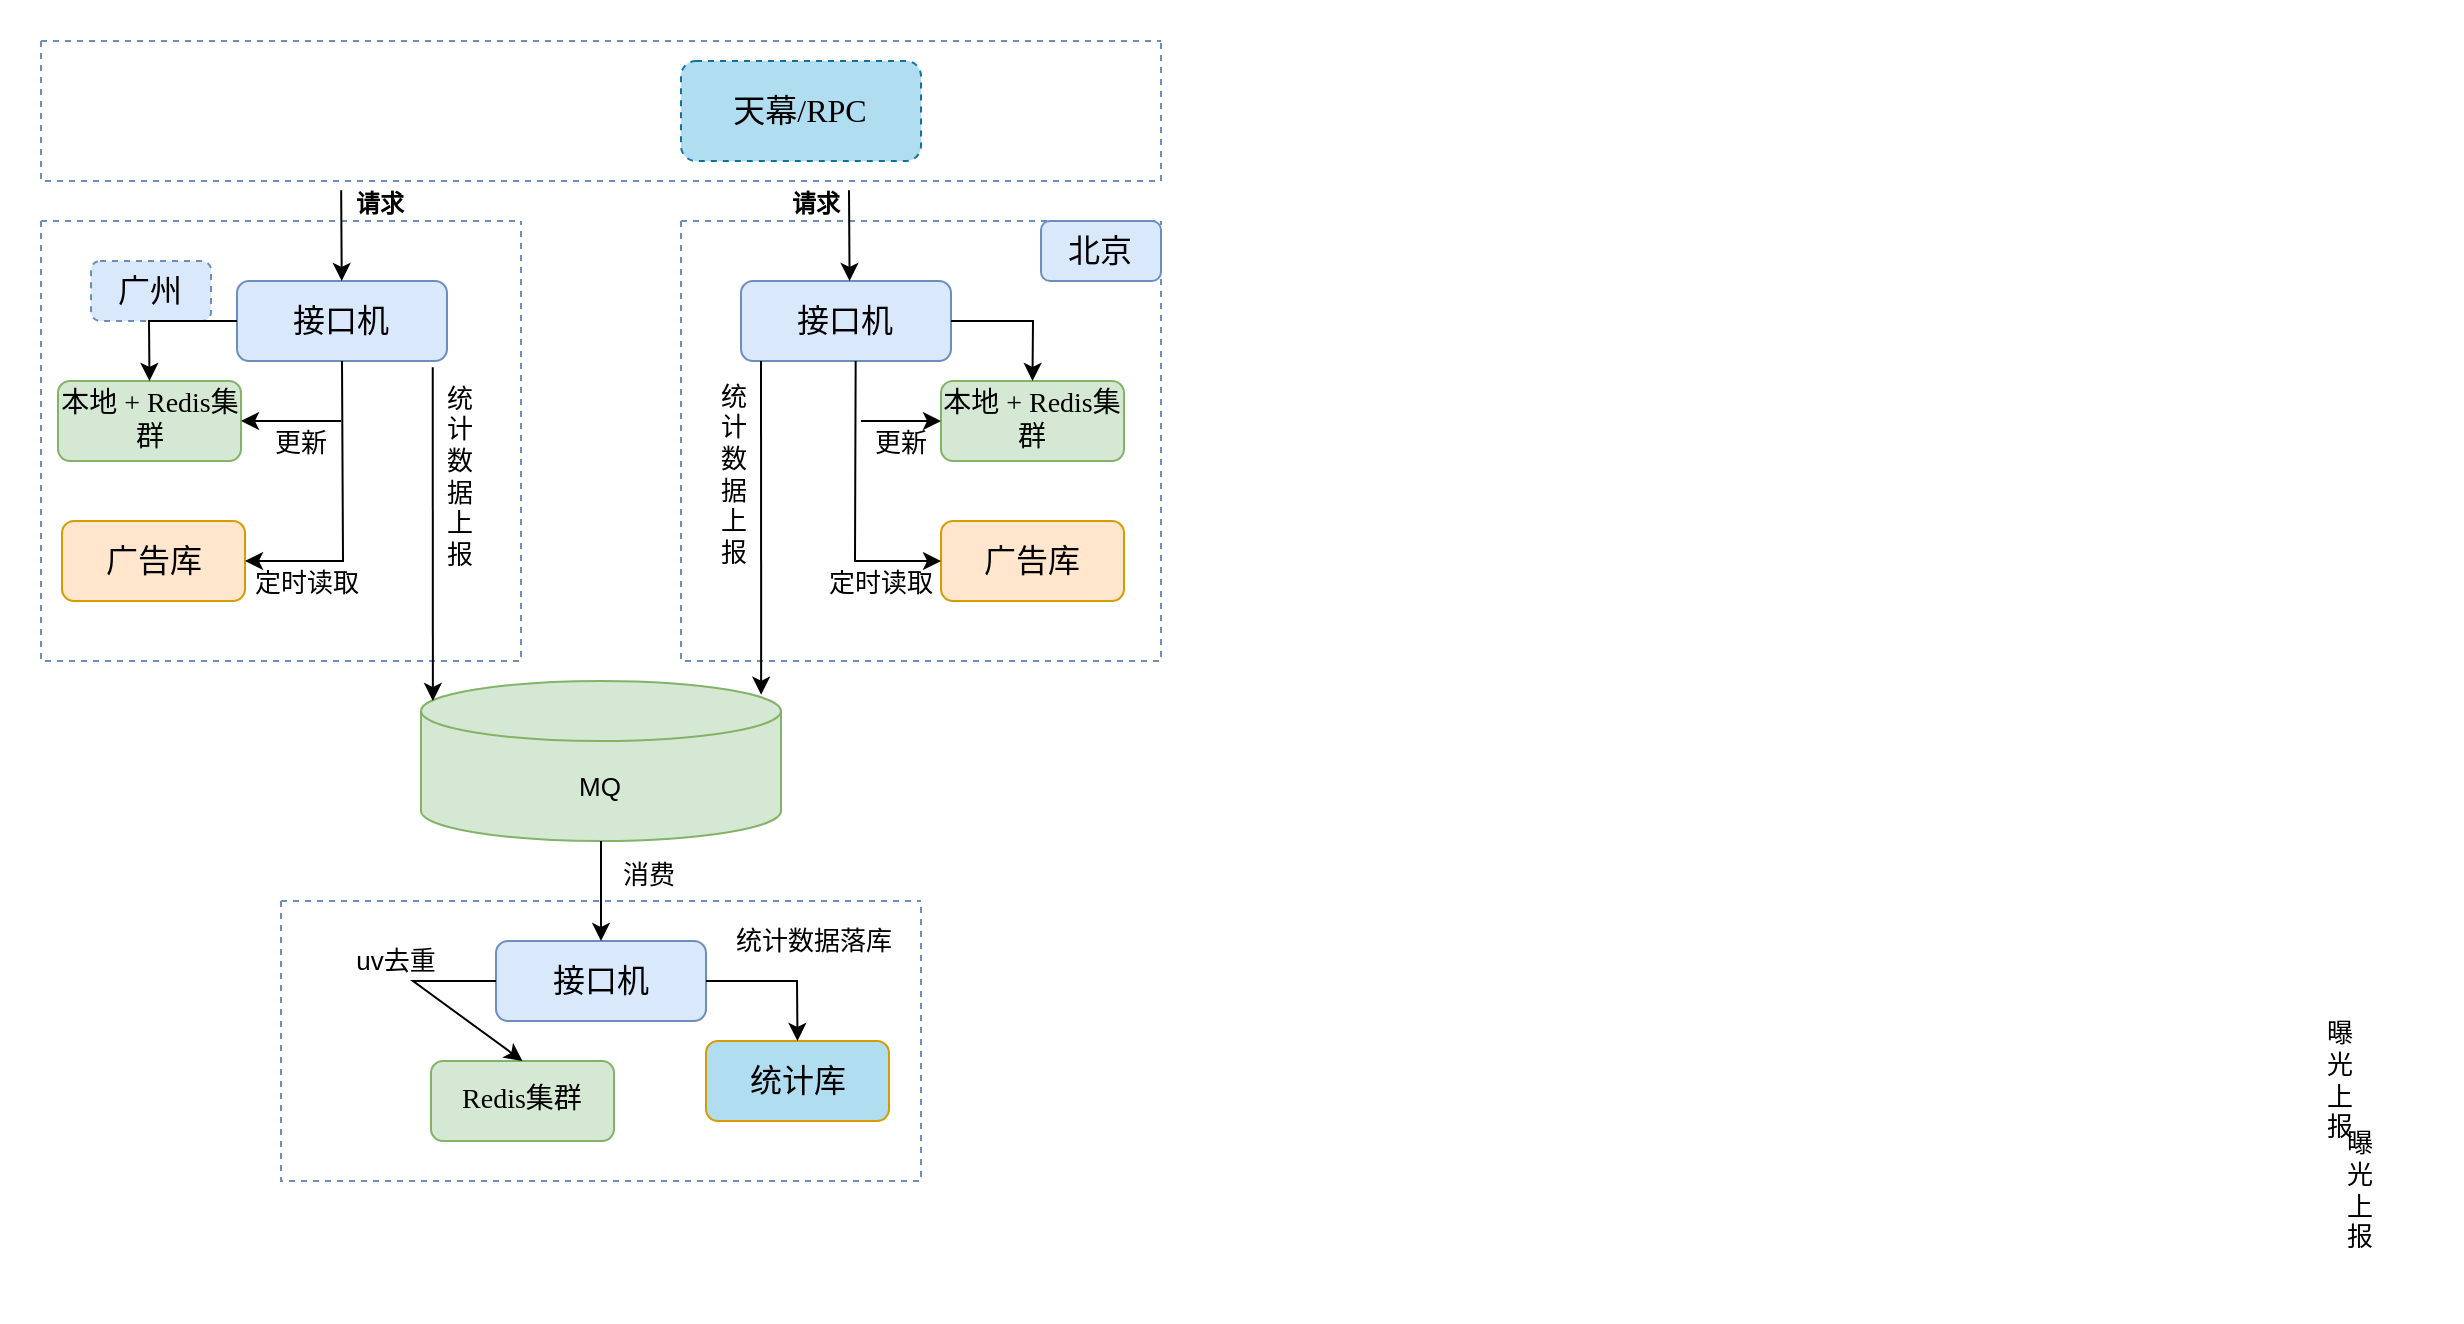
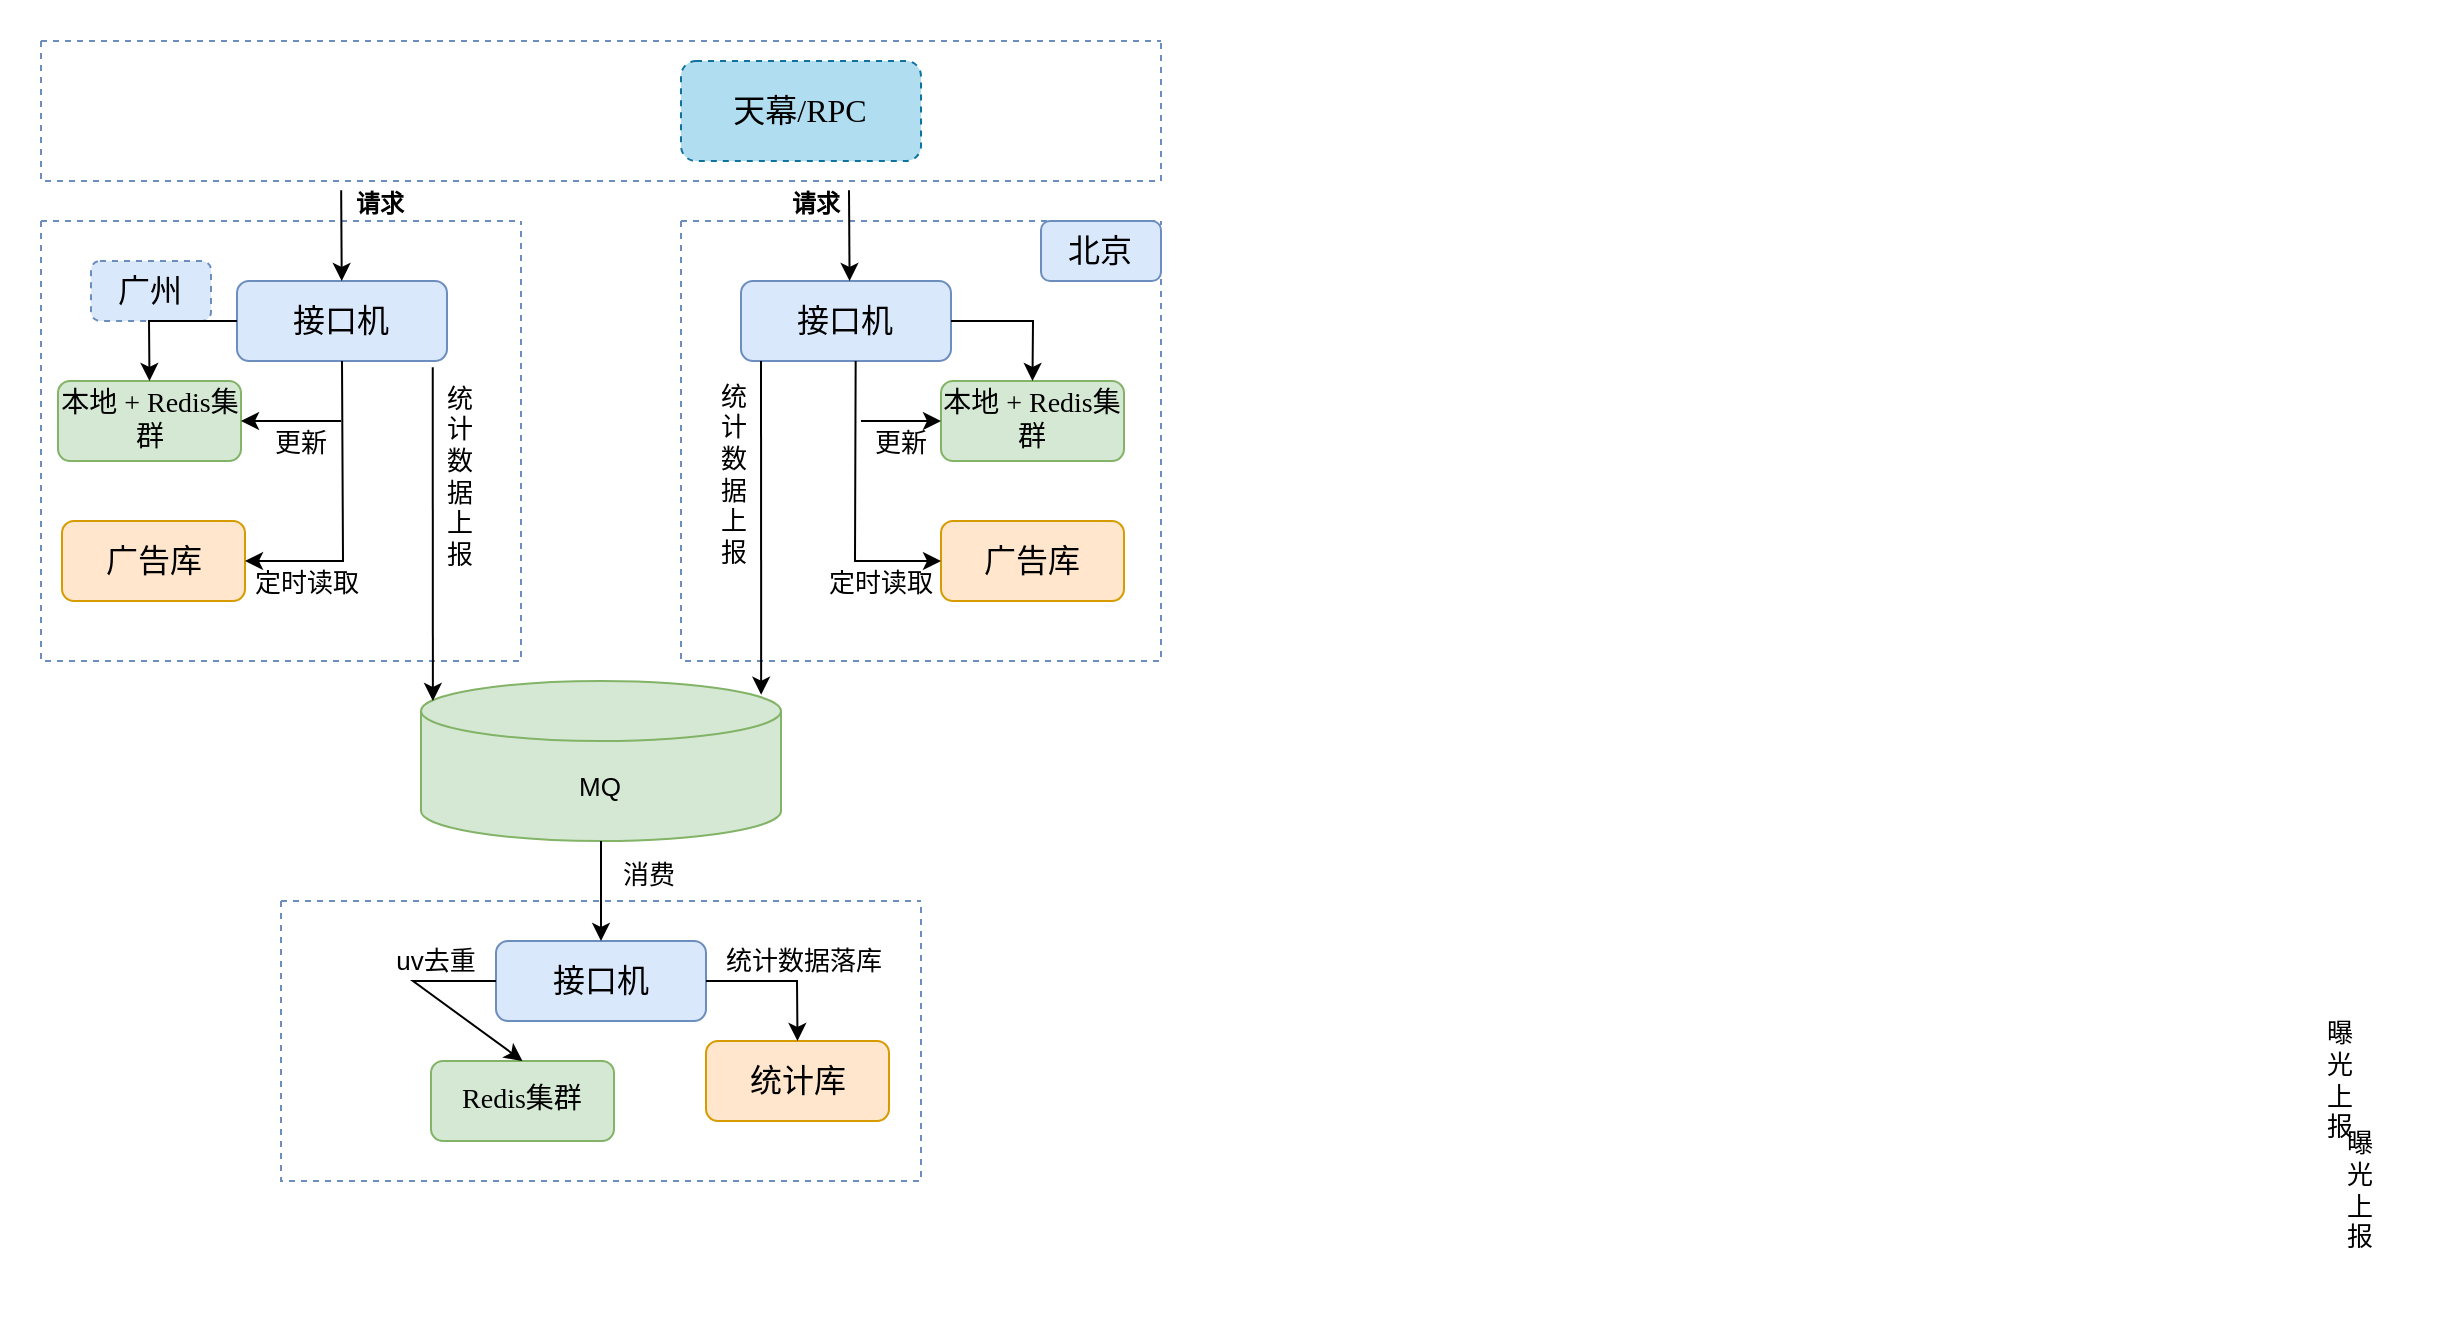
node "统计数据落库": moved (815, 941) -> (805, 961)
node "uv去重": moved (396, 961) -> (436, 961)
node "统计库": fillcolor #b1ddf0 -> #ffe6cc
